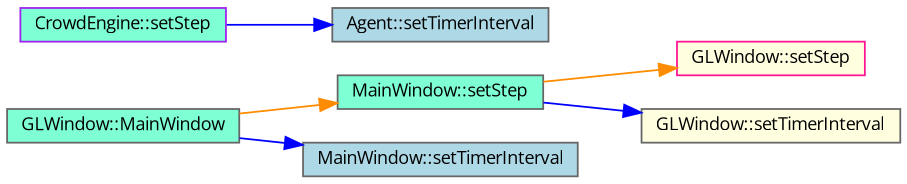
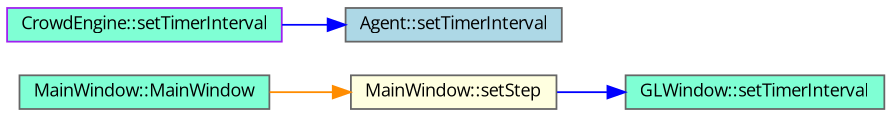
node "CrowdEngine::setStep": label "CrowdEngine::setStep" -> "CrowdEngine::setTimerInterval"
node "GLWindow::setStep": removed
node "MainWindow::setStep": fillcolor aquamarine -> lightyellow
node "GLWindow::MainWindow": label "GLWindow::MainWindow" -> "MainWindow::MainWindow"
node "GLWindow::setTimerInterval": fillcolor lightyellow -> aquamarine
node "MainWindow::setTimerInterval": removed
